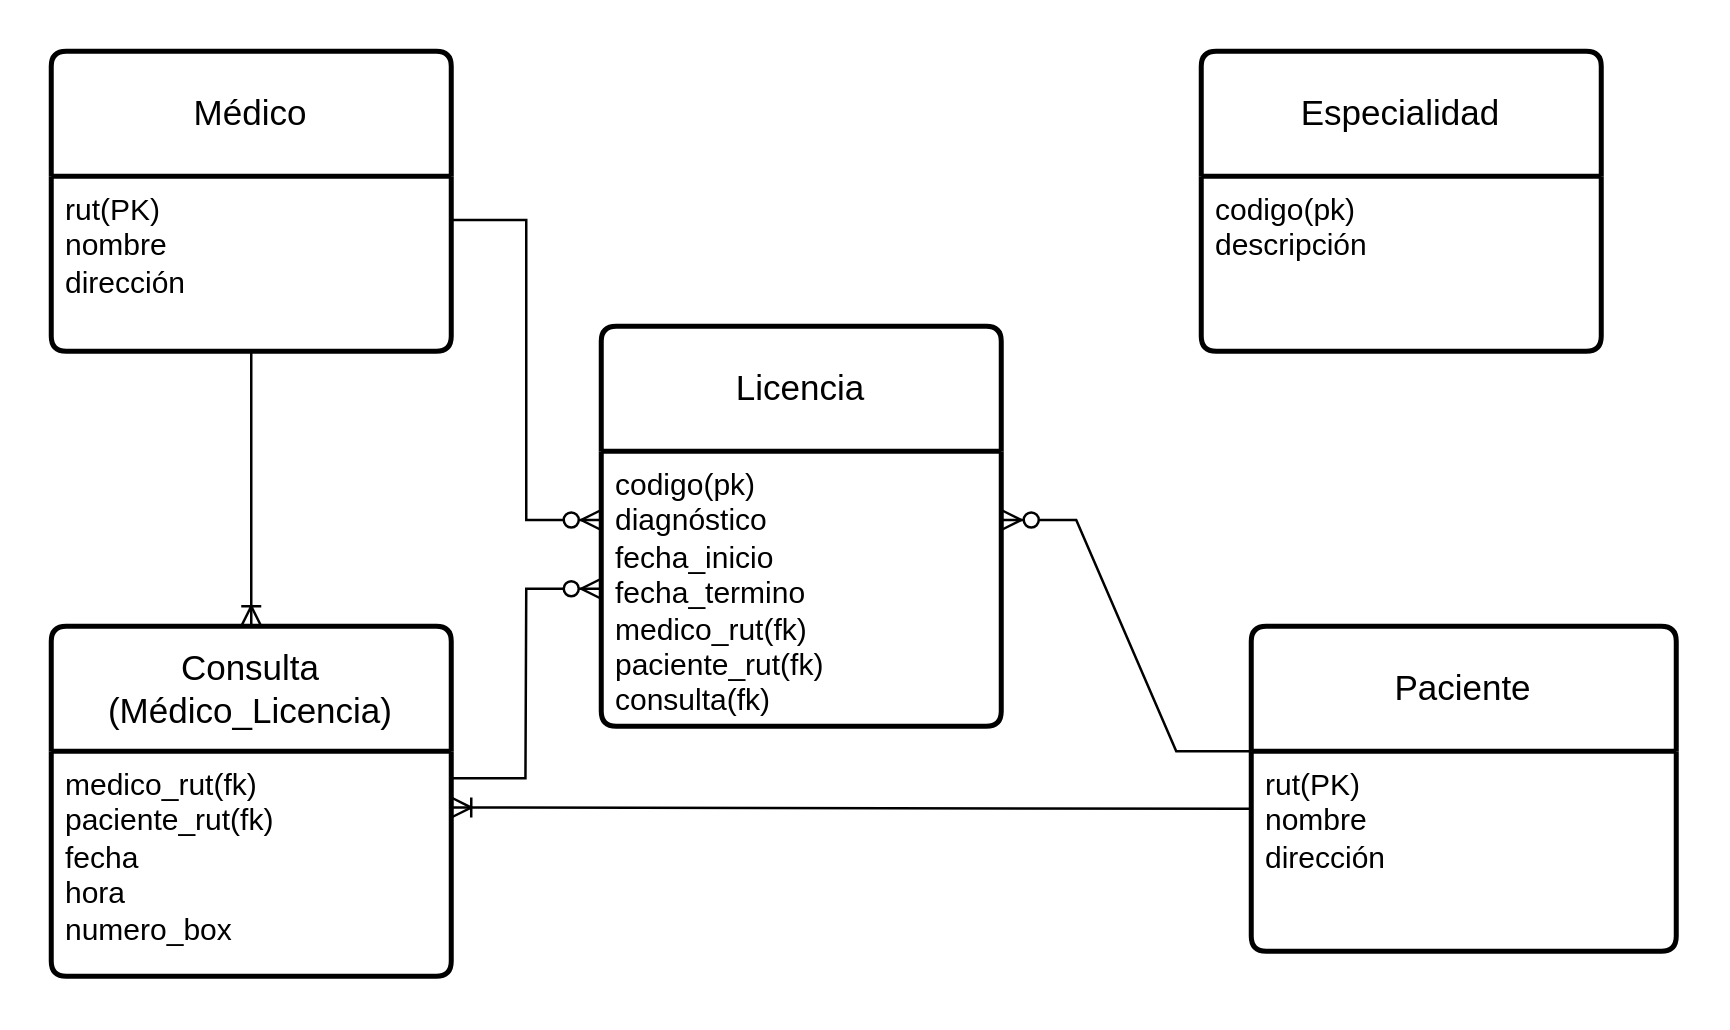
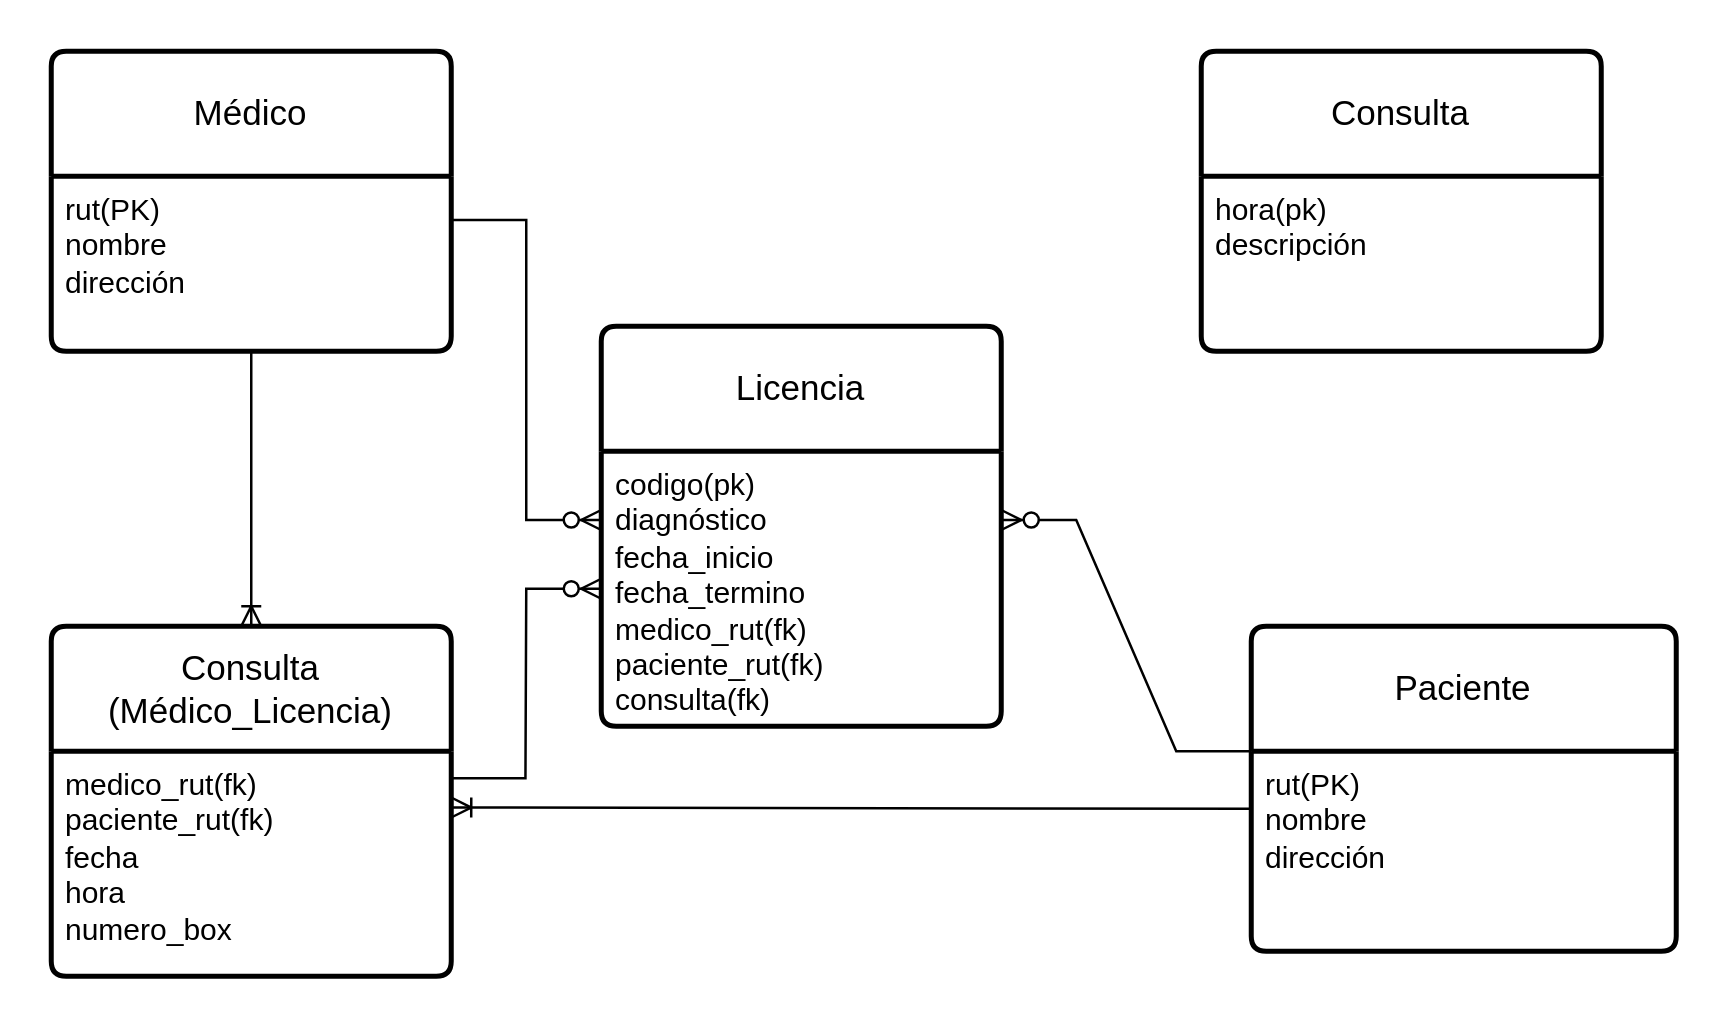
node "Especialidad": label "Especialidad" -> "Consulta"
node "codigo(pk) descripción": label "codigo(pk) descripción" -> "hora(pk) descripción"
